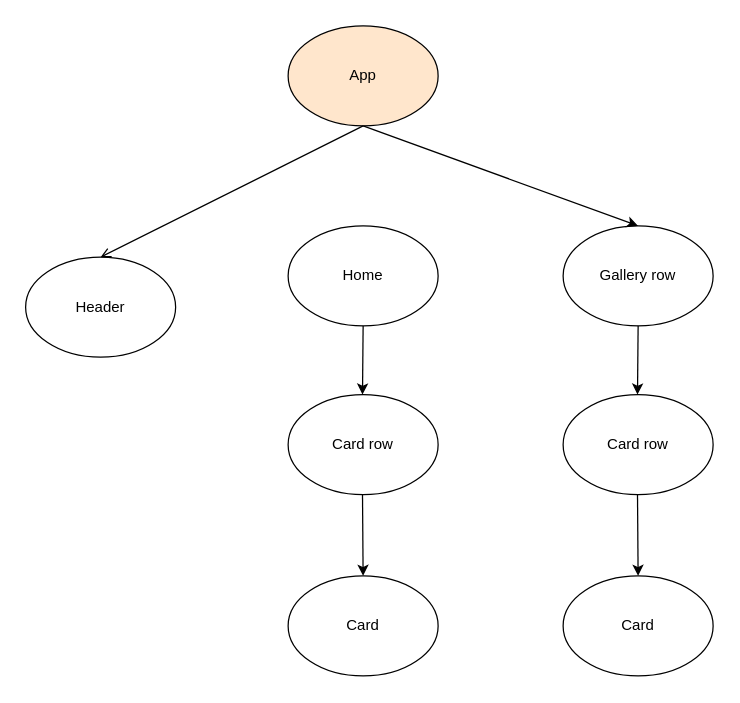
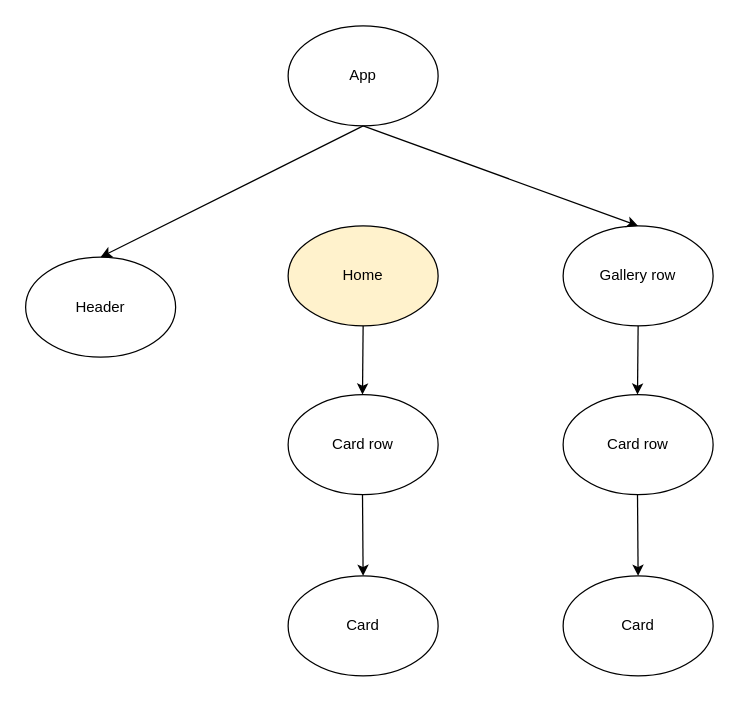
node "App": fillcolor #ffe6cc -> #ffffff
edge "App" -> "Header": arrowhead open -> classic
node "Home": fillcolor #ffffff -> #fff2cc
